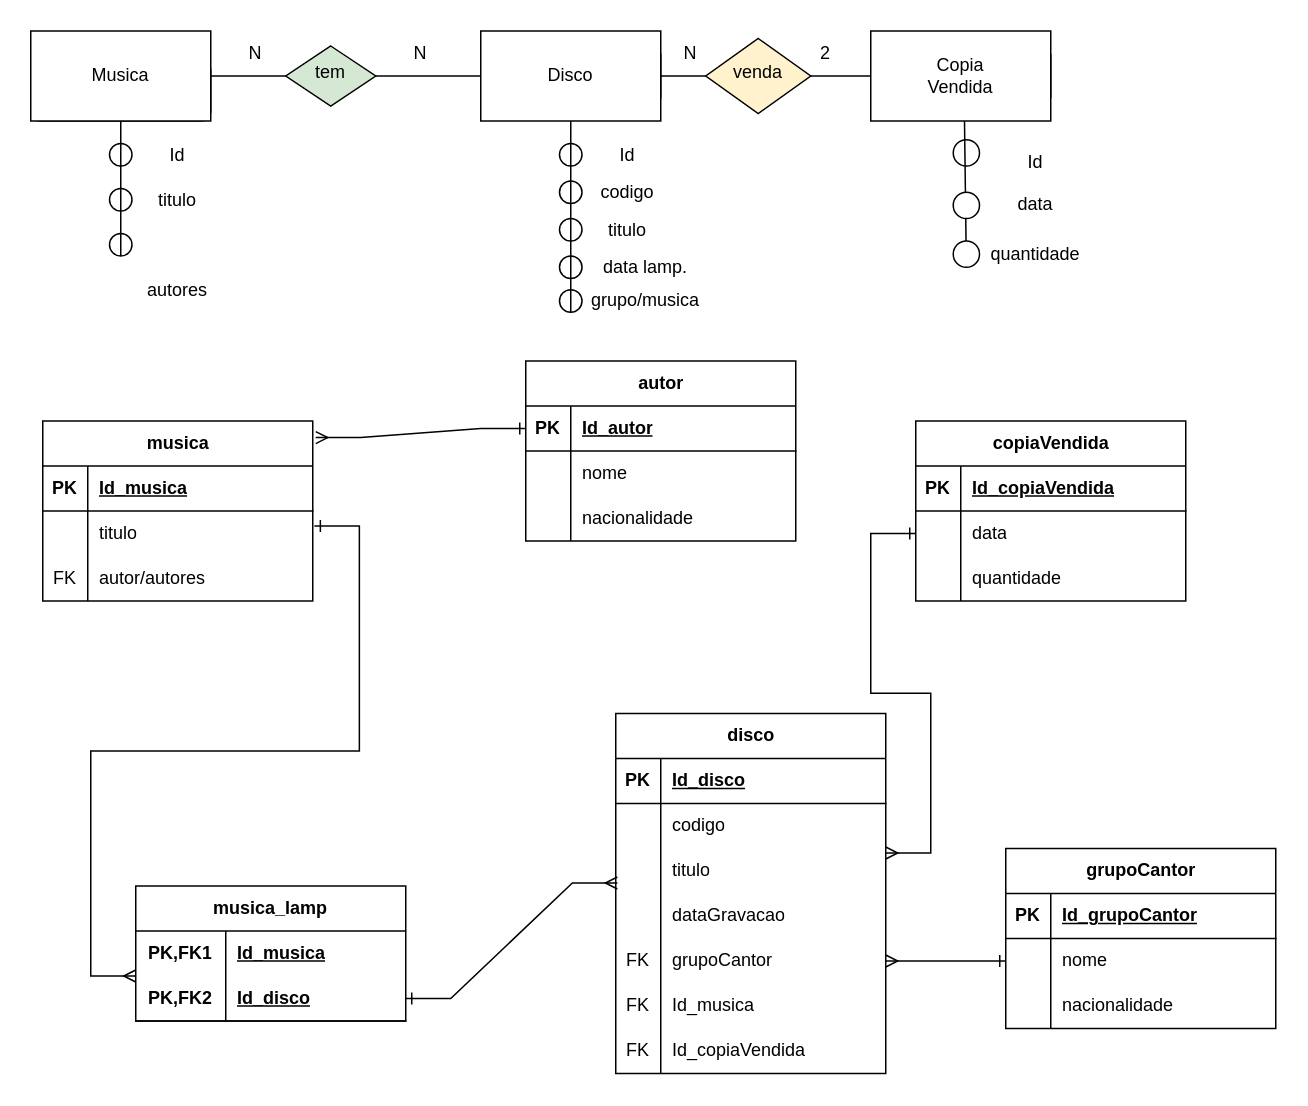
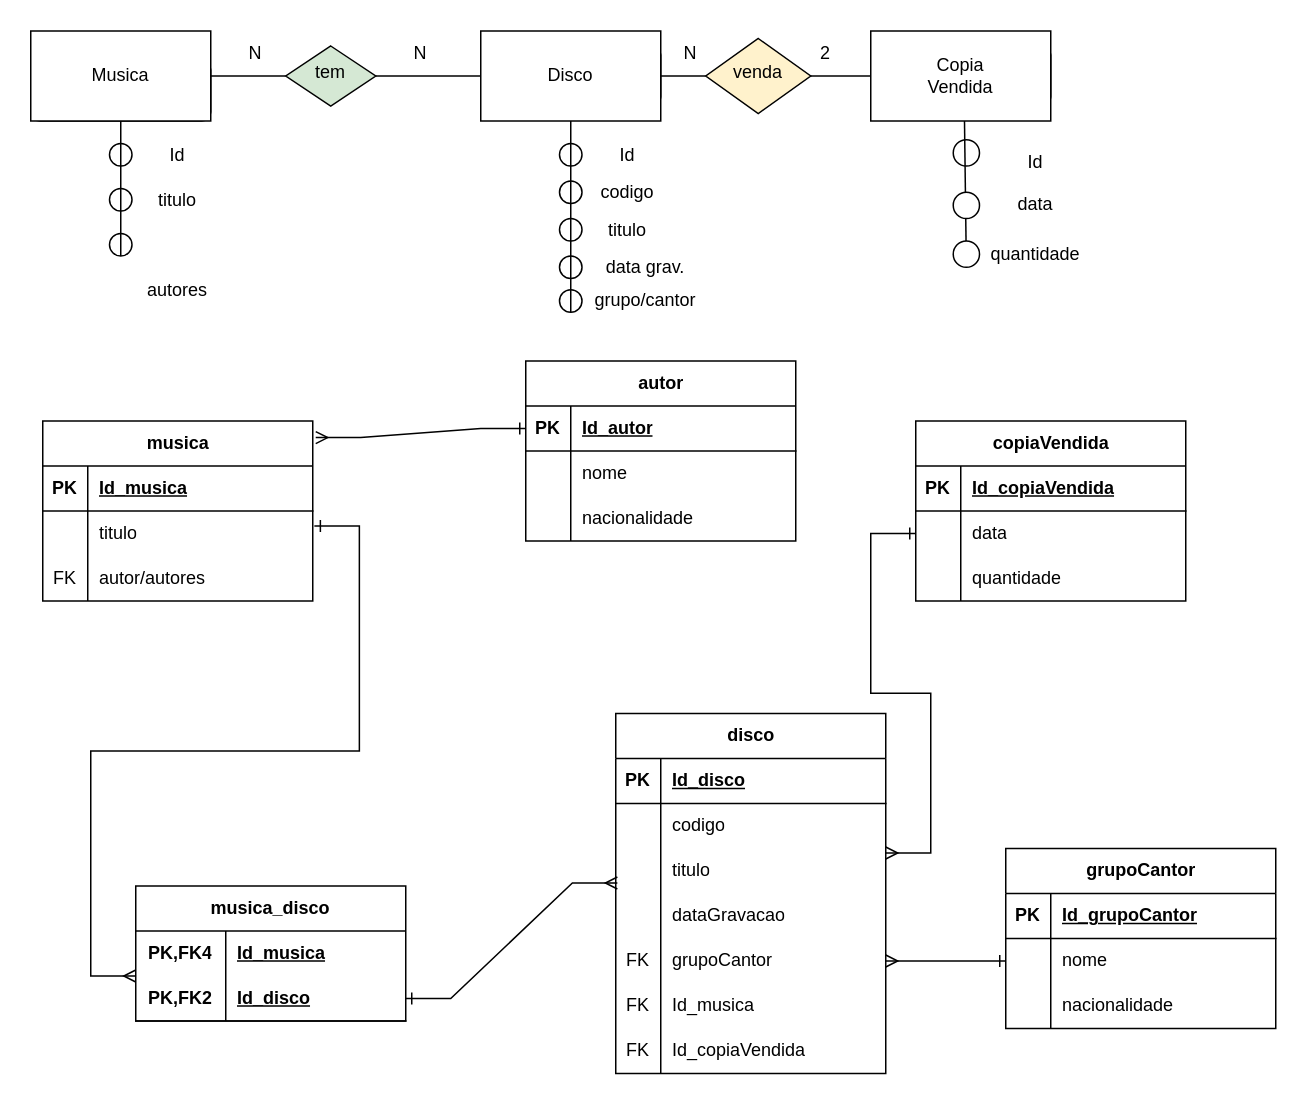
node "data lamp.": label "data lamp." -> "data grav."
node "grupo/musica": label "grupo/musica" -> "grupo/cantor"
node "musica_lamp": label "musica_lamp" -> "musica_disco"
node "PK,FK1": label "PK,FK1" -> "PK,FK4"
